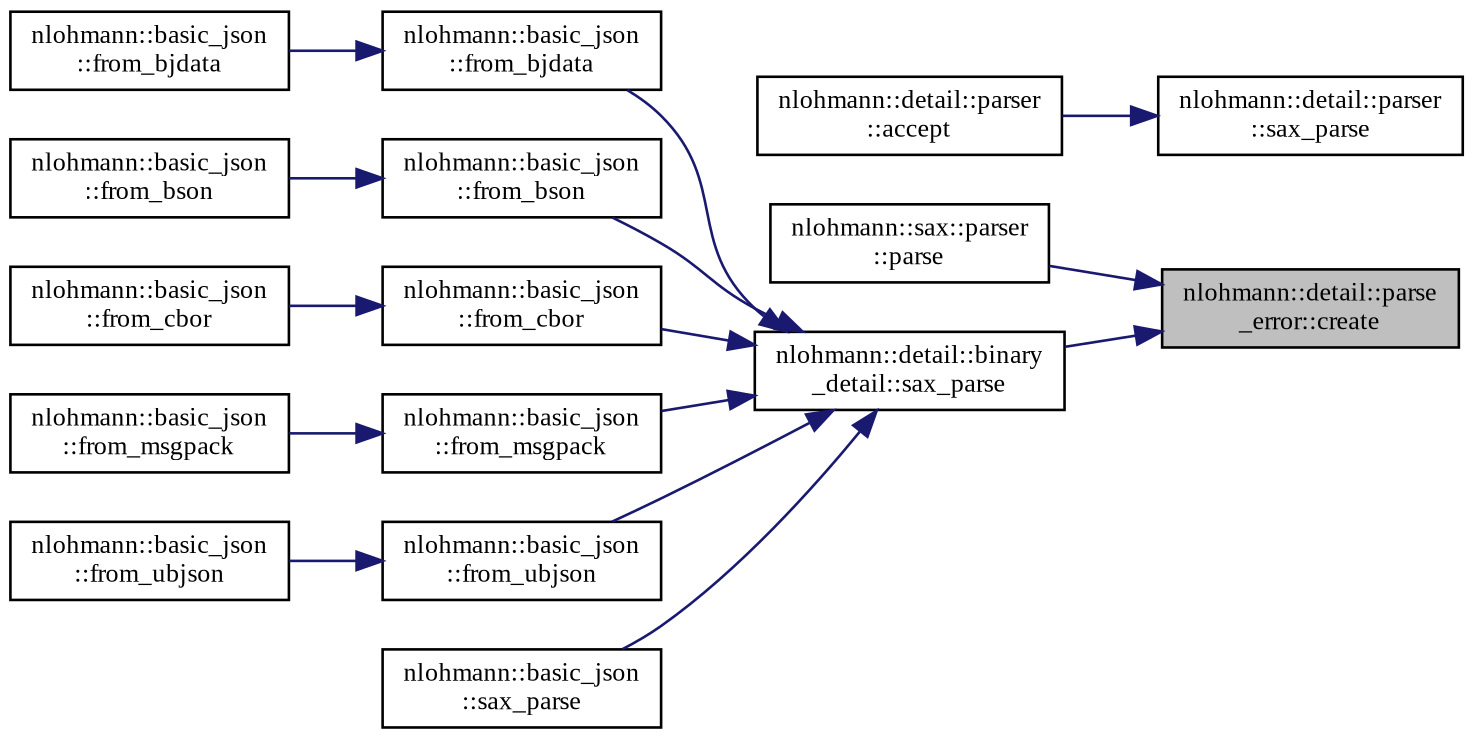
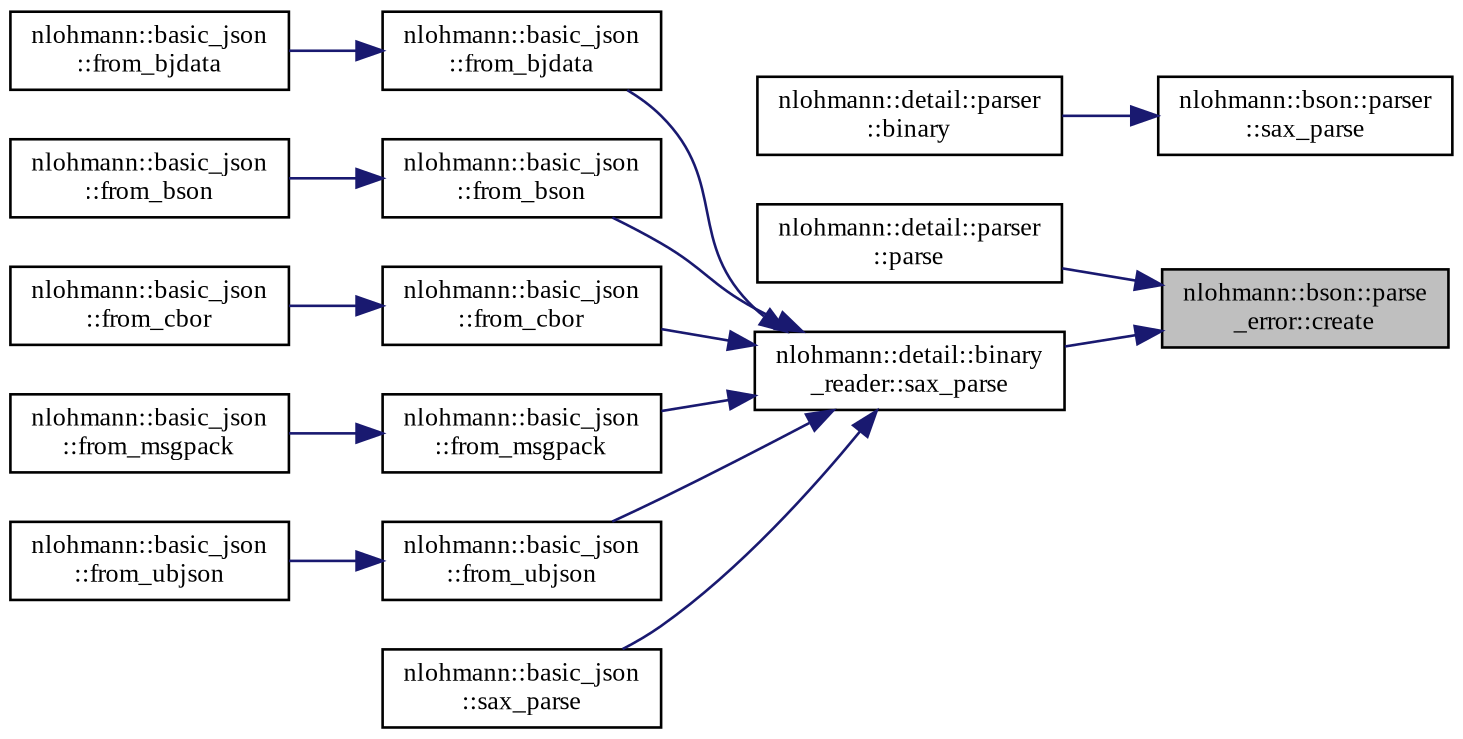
node "nlohmann::detail::parser ::accept": label "nlohmann::detail::parser ::accept" -> "nlohmann::detail::parser ::binary"
node "nlohmann::detail::parser ::sax_parse": label "nlohmann::detail::parser ::sax_parse" -> "nlohmann::bson::parser ::sax_parse"
node "nlohmann::sax::parser ::parse": label "nlohmann::sax::parser ::parse" -> "nlohmann::detail::parser ::parse"
node "nlohmann::detail::parse _error::create": label "nlohmann::detail::parse _error::create" -> "nlohmann::bson::parse _error::create"
node "nlohmann::detail::binary _detail::sax_parse": label "nlohmann::detail::binary _detail::sax_parse" -> "nlohmann::detail::binary _reader::sax_parse"
